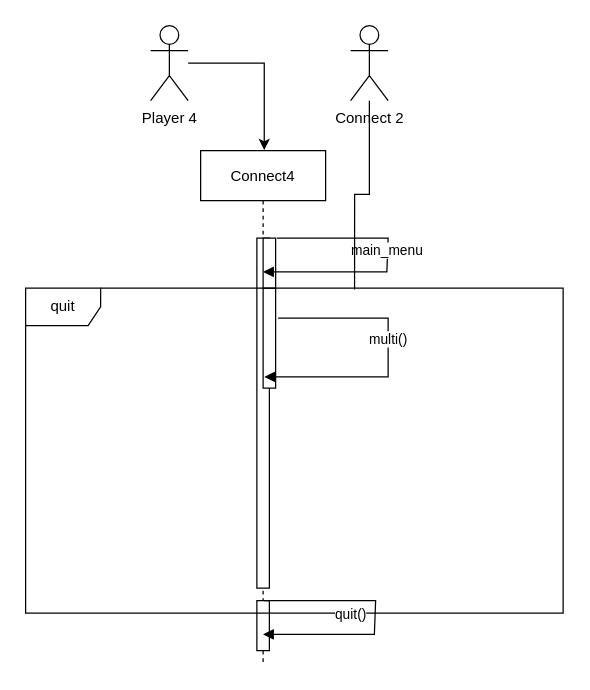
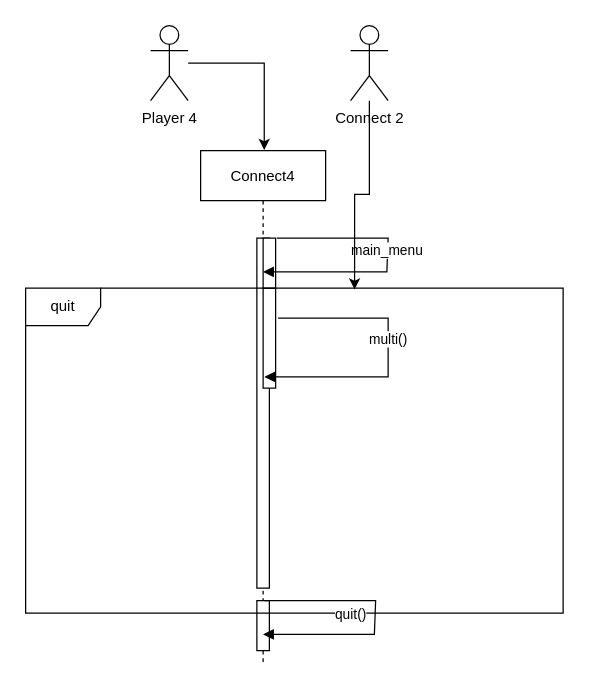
edge "Connect 2" -- "quit": arrowhead none -> classic
